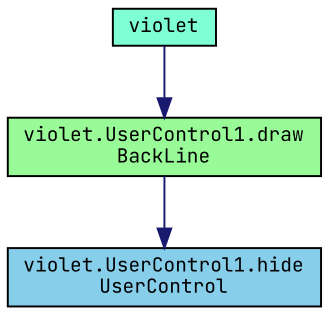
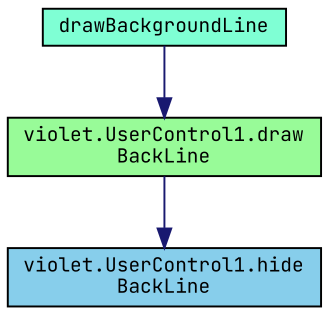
node "violet": label "violet" -> "drawBackgroundLine"
node "violet.UserControl1.hide UserControl": label "violet.UserControl1.hide UserControl" -> "violet.UserControl1.hide BackLine"
